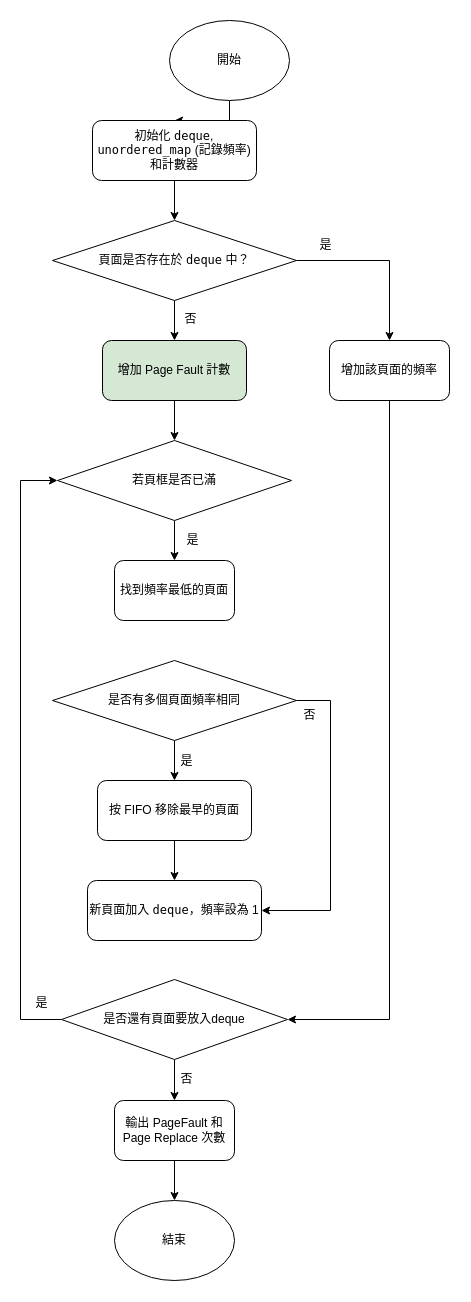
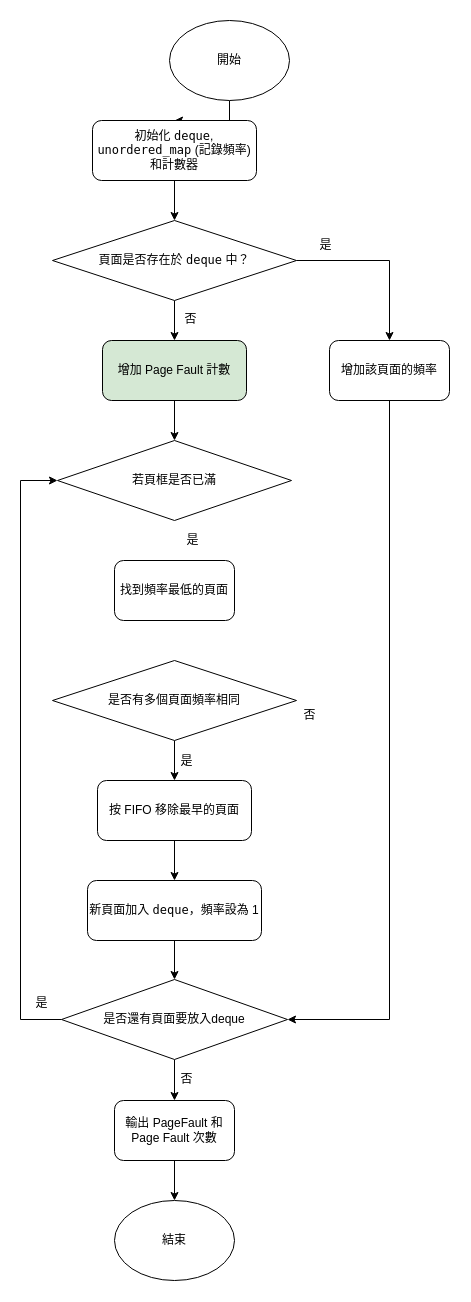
edge "若頁框是否已滿" -> "找到頻率最低的頁面": removed
edge "是否有多個頁面頻率相同" -> "新頁面加入 deque，頻率設為 1": removed
edge "新頁面加入 deque，頻率設為 1" -> "是否還有頁面要放入deque": added
node "輸出 PageFault 和 Page Replace 次數": label "輸出 PageFault 和 Page Replace 次數" -> "輸出 PageFault 和 Page Fault 次數"
